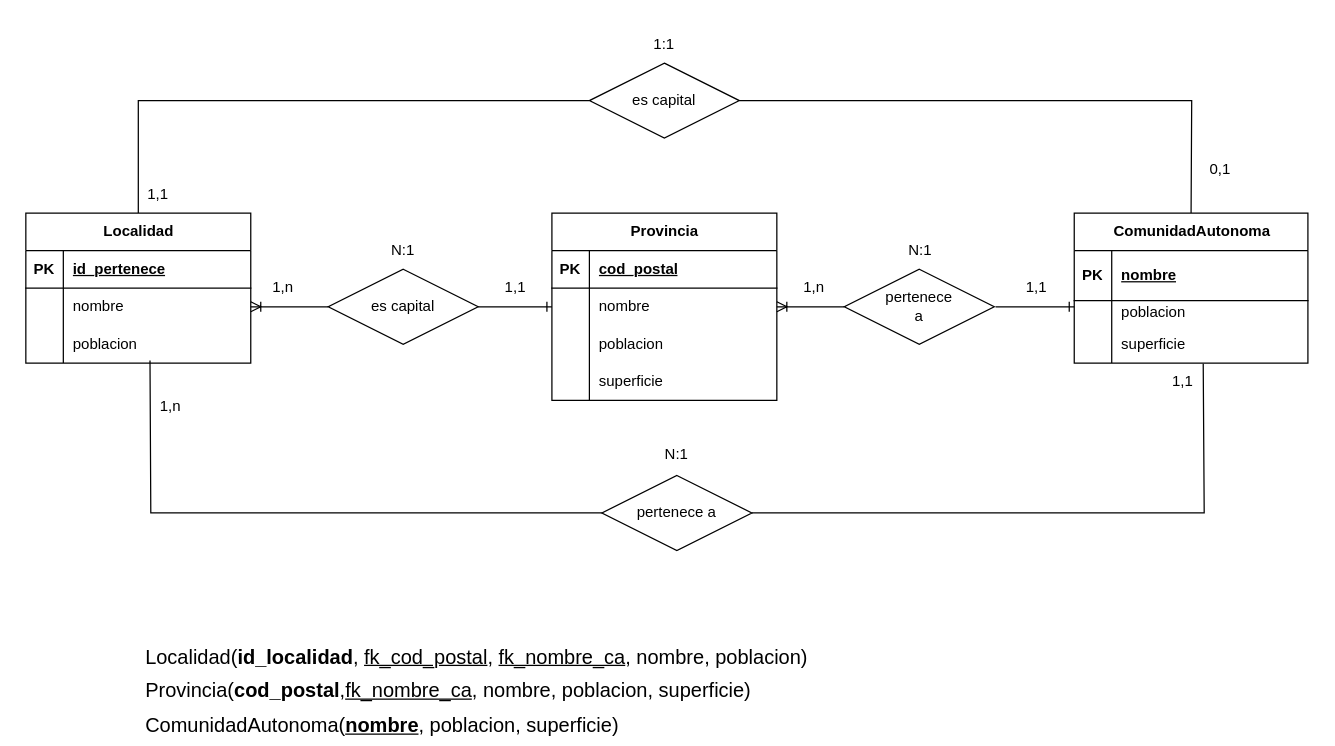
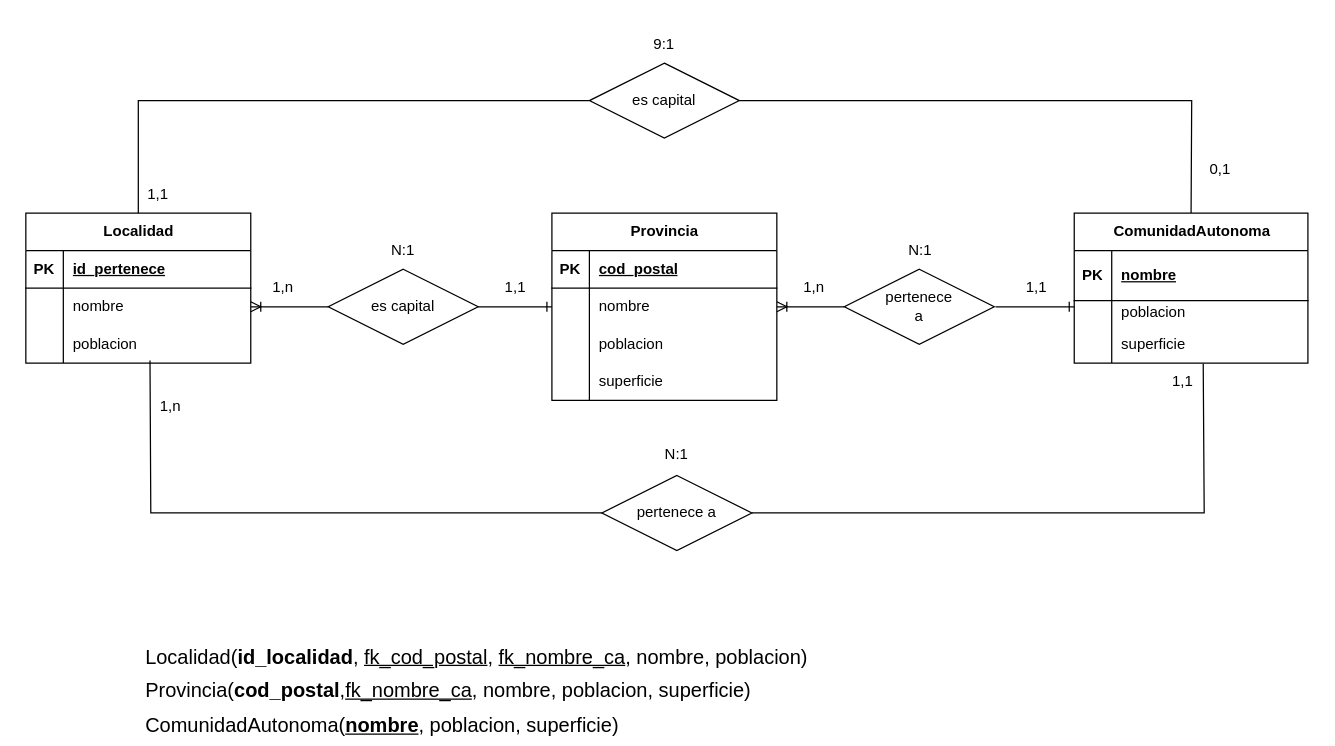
node "1:1": label "1:1" -> "9:1"
